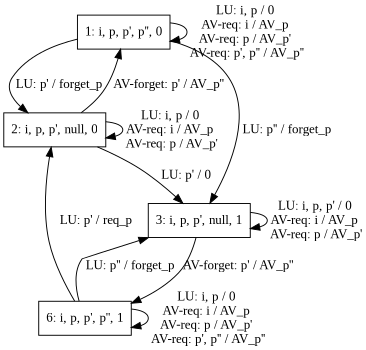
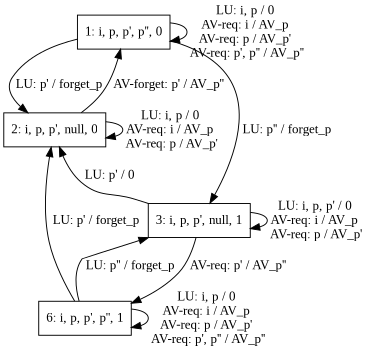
edge "2: i, p, p', null, 0" -> "3: i, p, p', null, 1": reversed
edge "6: i, p, p', p'', 1" -> "2: i, p, p', null, 0": label " LU: p' / req_p" -> " LU: p' / forget_p"
edge "3: i, p, p', null, 1" -> "6: i, p, p', p'', 1": label " AV-forget: p' / AV_p''" -> " AV-req: p' / AV_p''"
